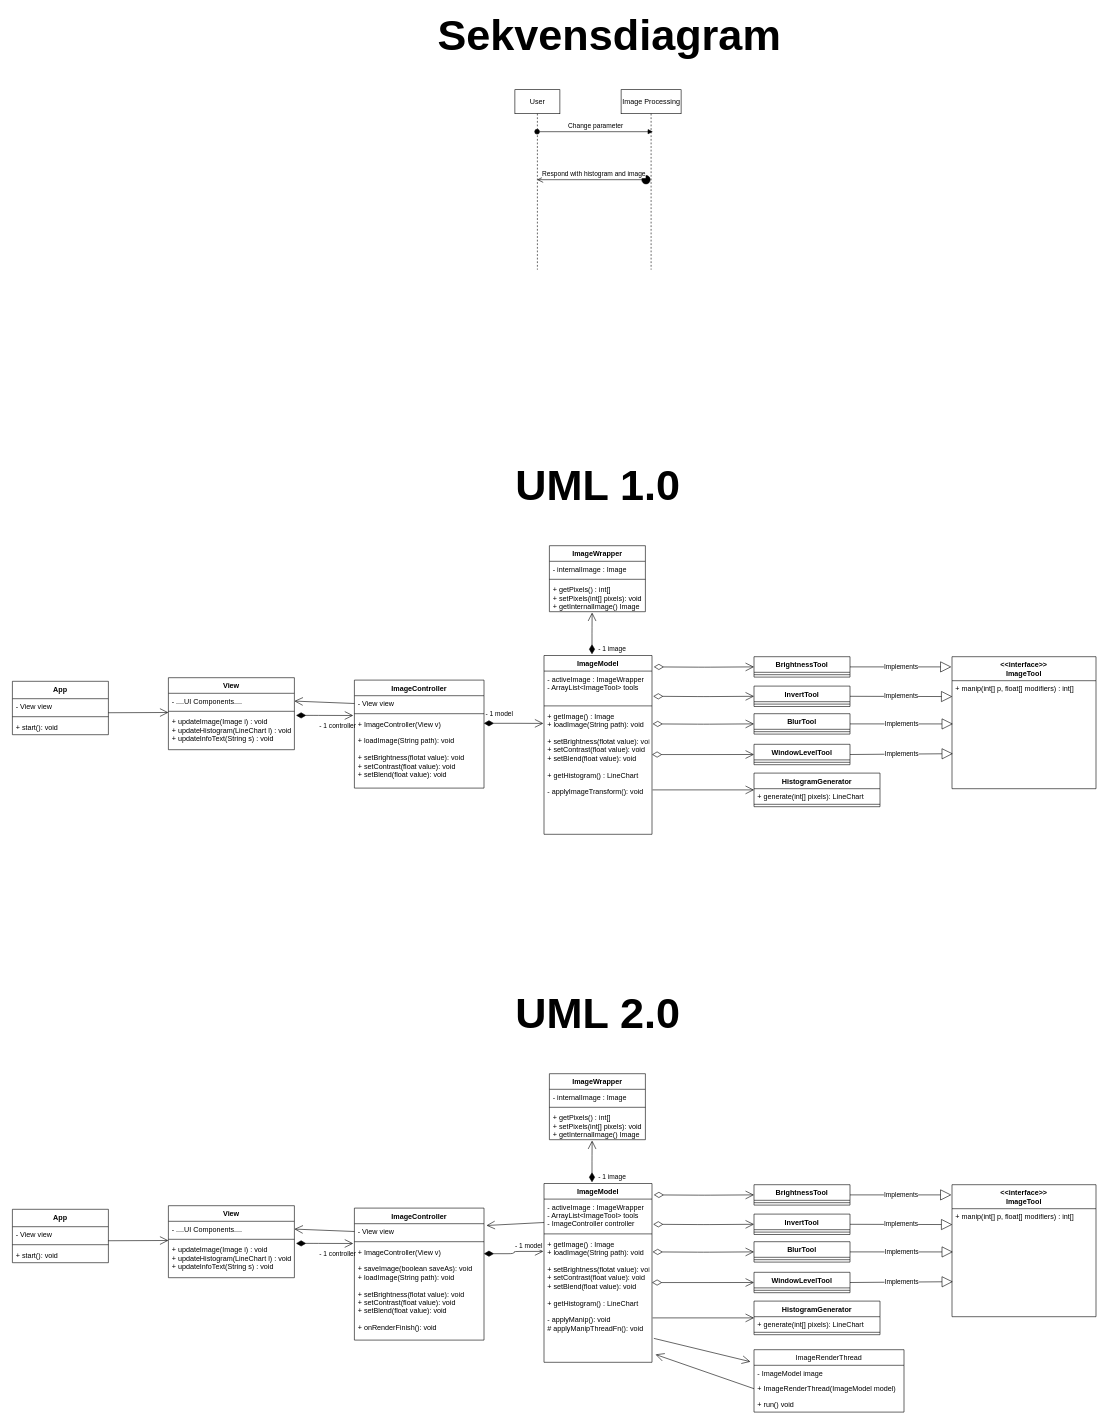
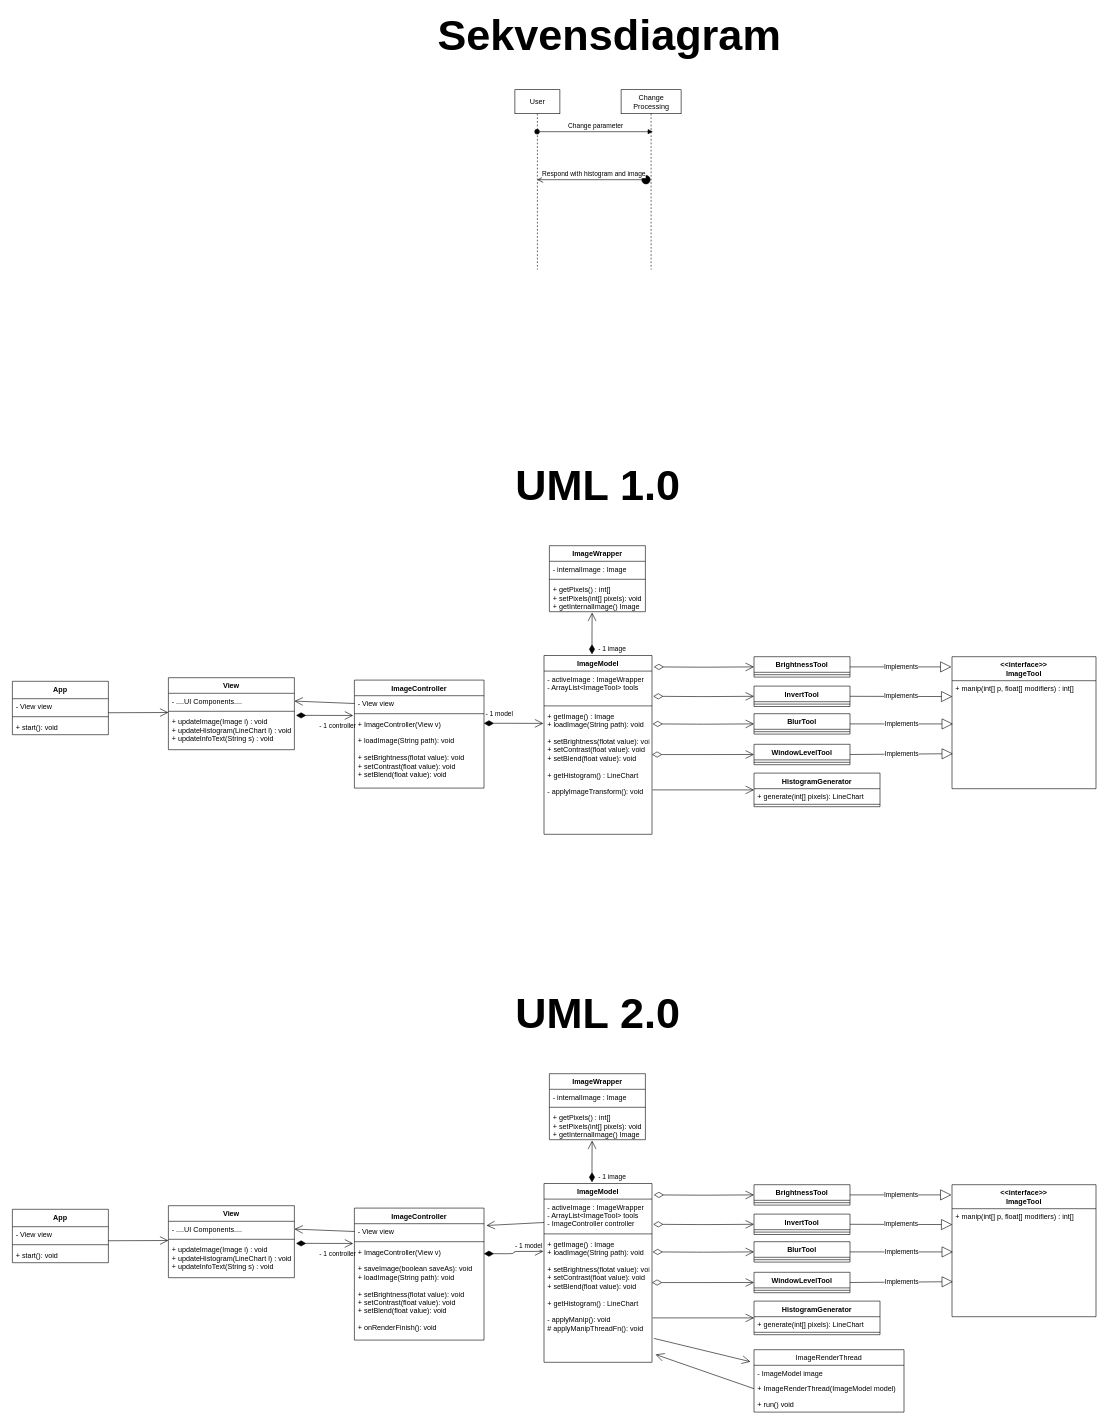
node "Image Processing": label "Image Processing" -> "Change Processing"
